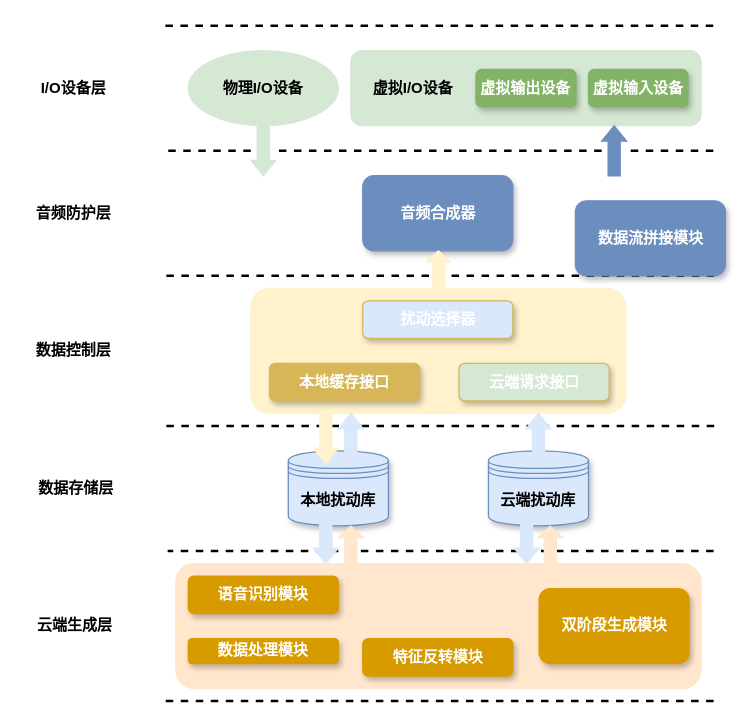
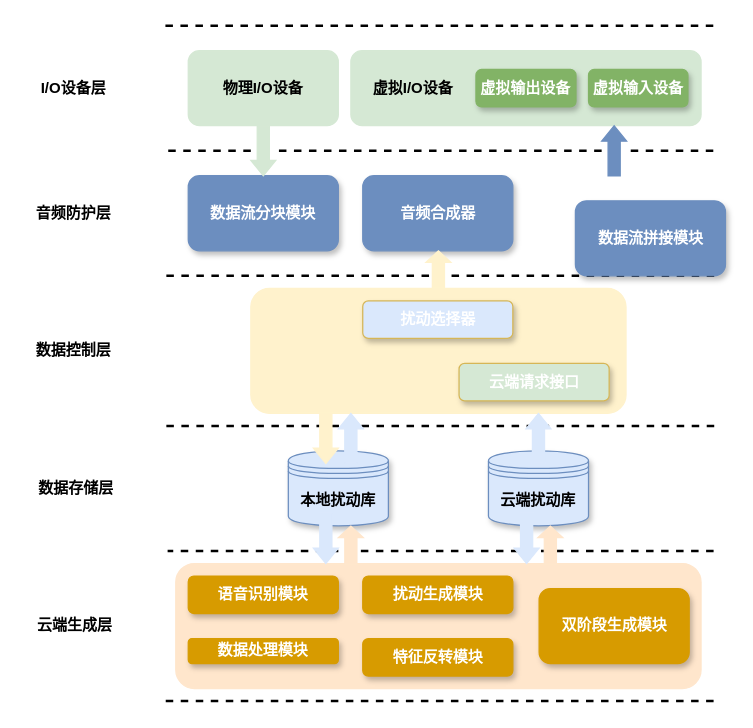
node "物理I/O设备": shape ellipse -> rounded rectangle
node "数据流分块模块": added
node "本地缓存接口": removed
node "扰动生成模块": added
